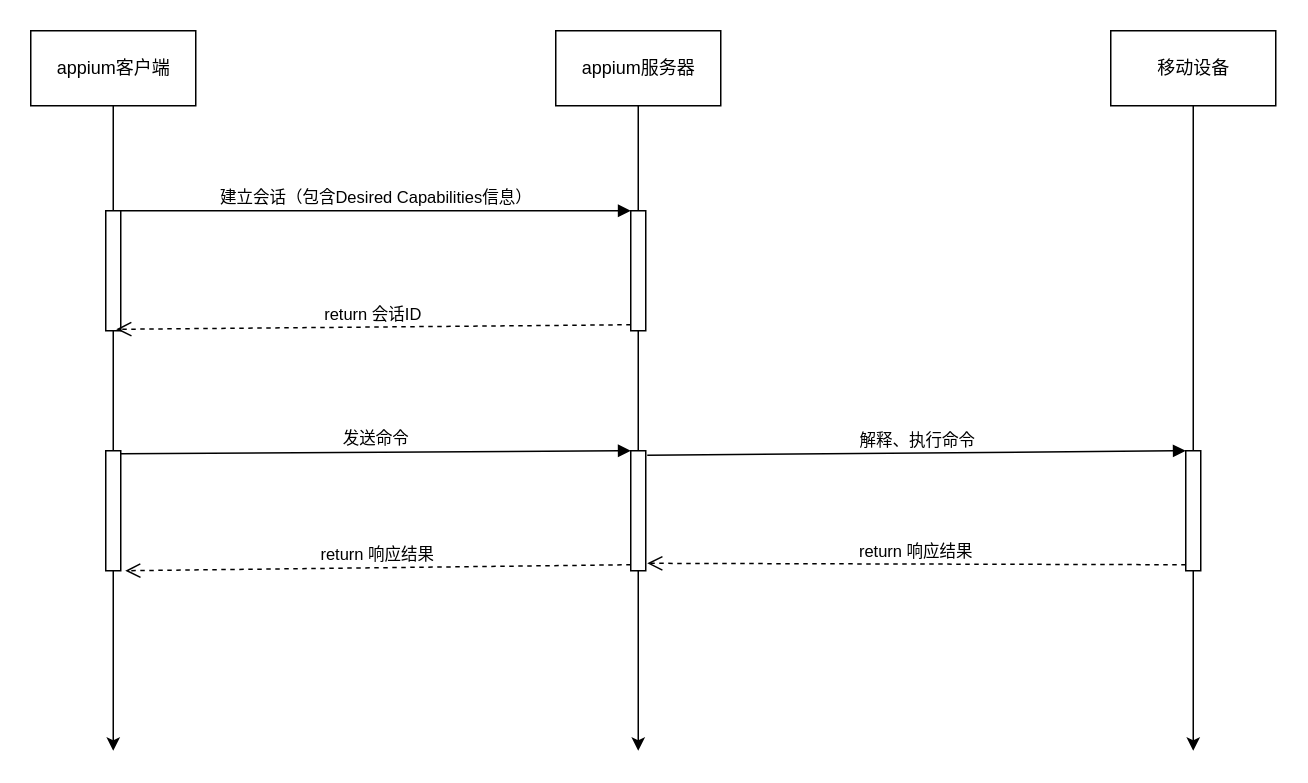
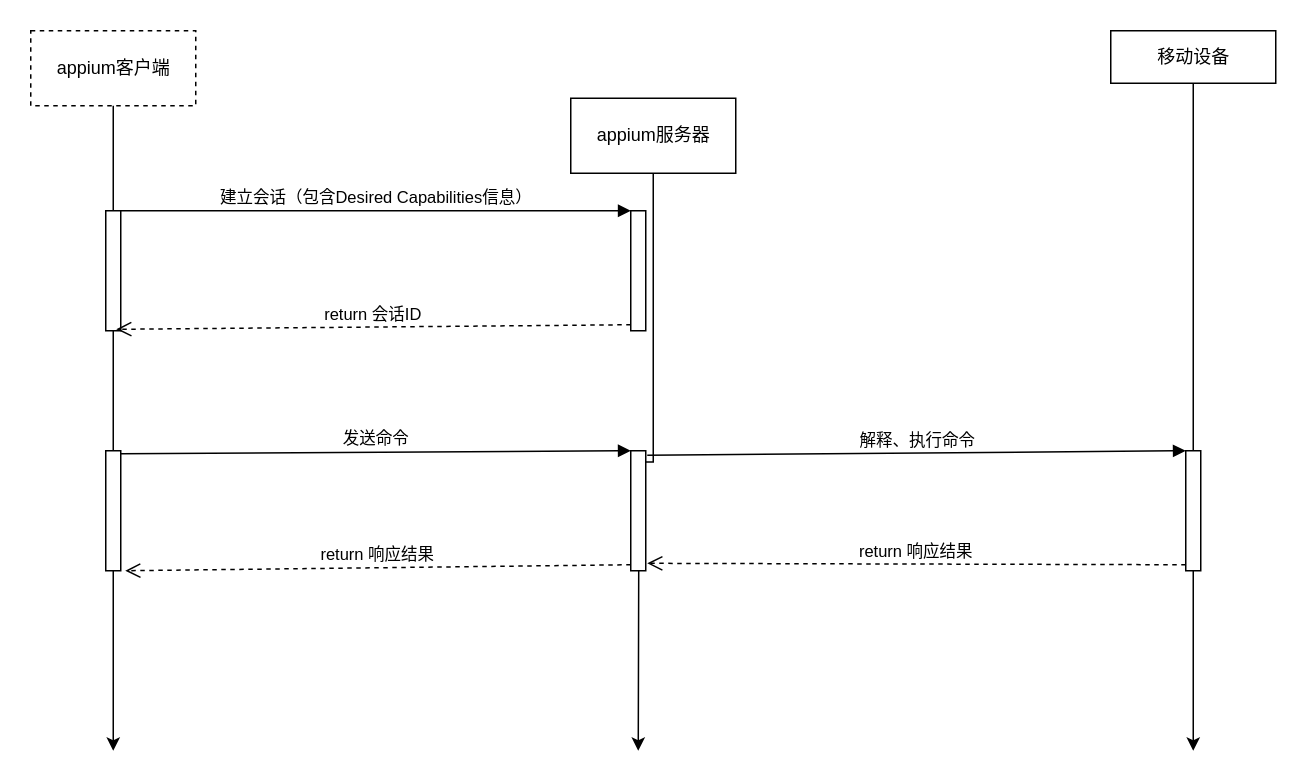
node "appium客户端": style solid -> dashed
node "appium服务器": moved (638, 68) -> (653, 136)
node "移动设备": size 165x75 -> 165x53
